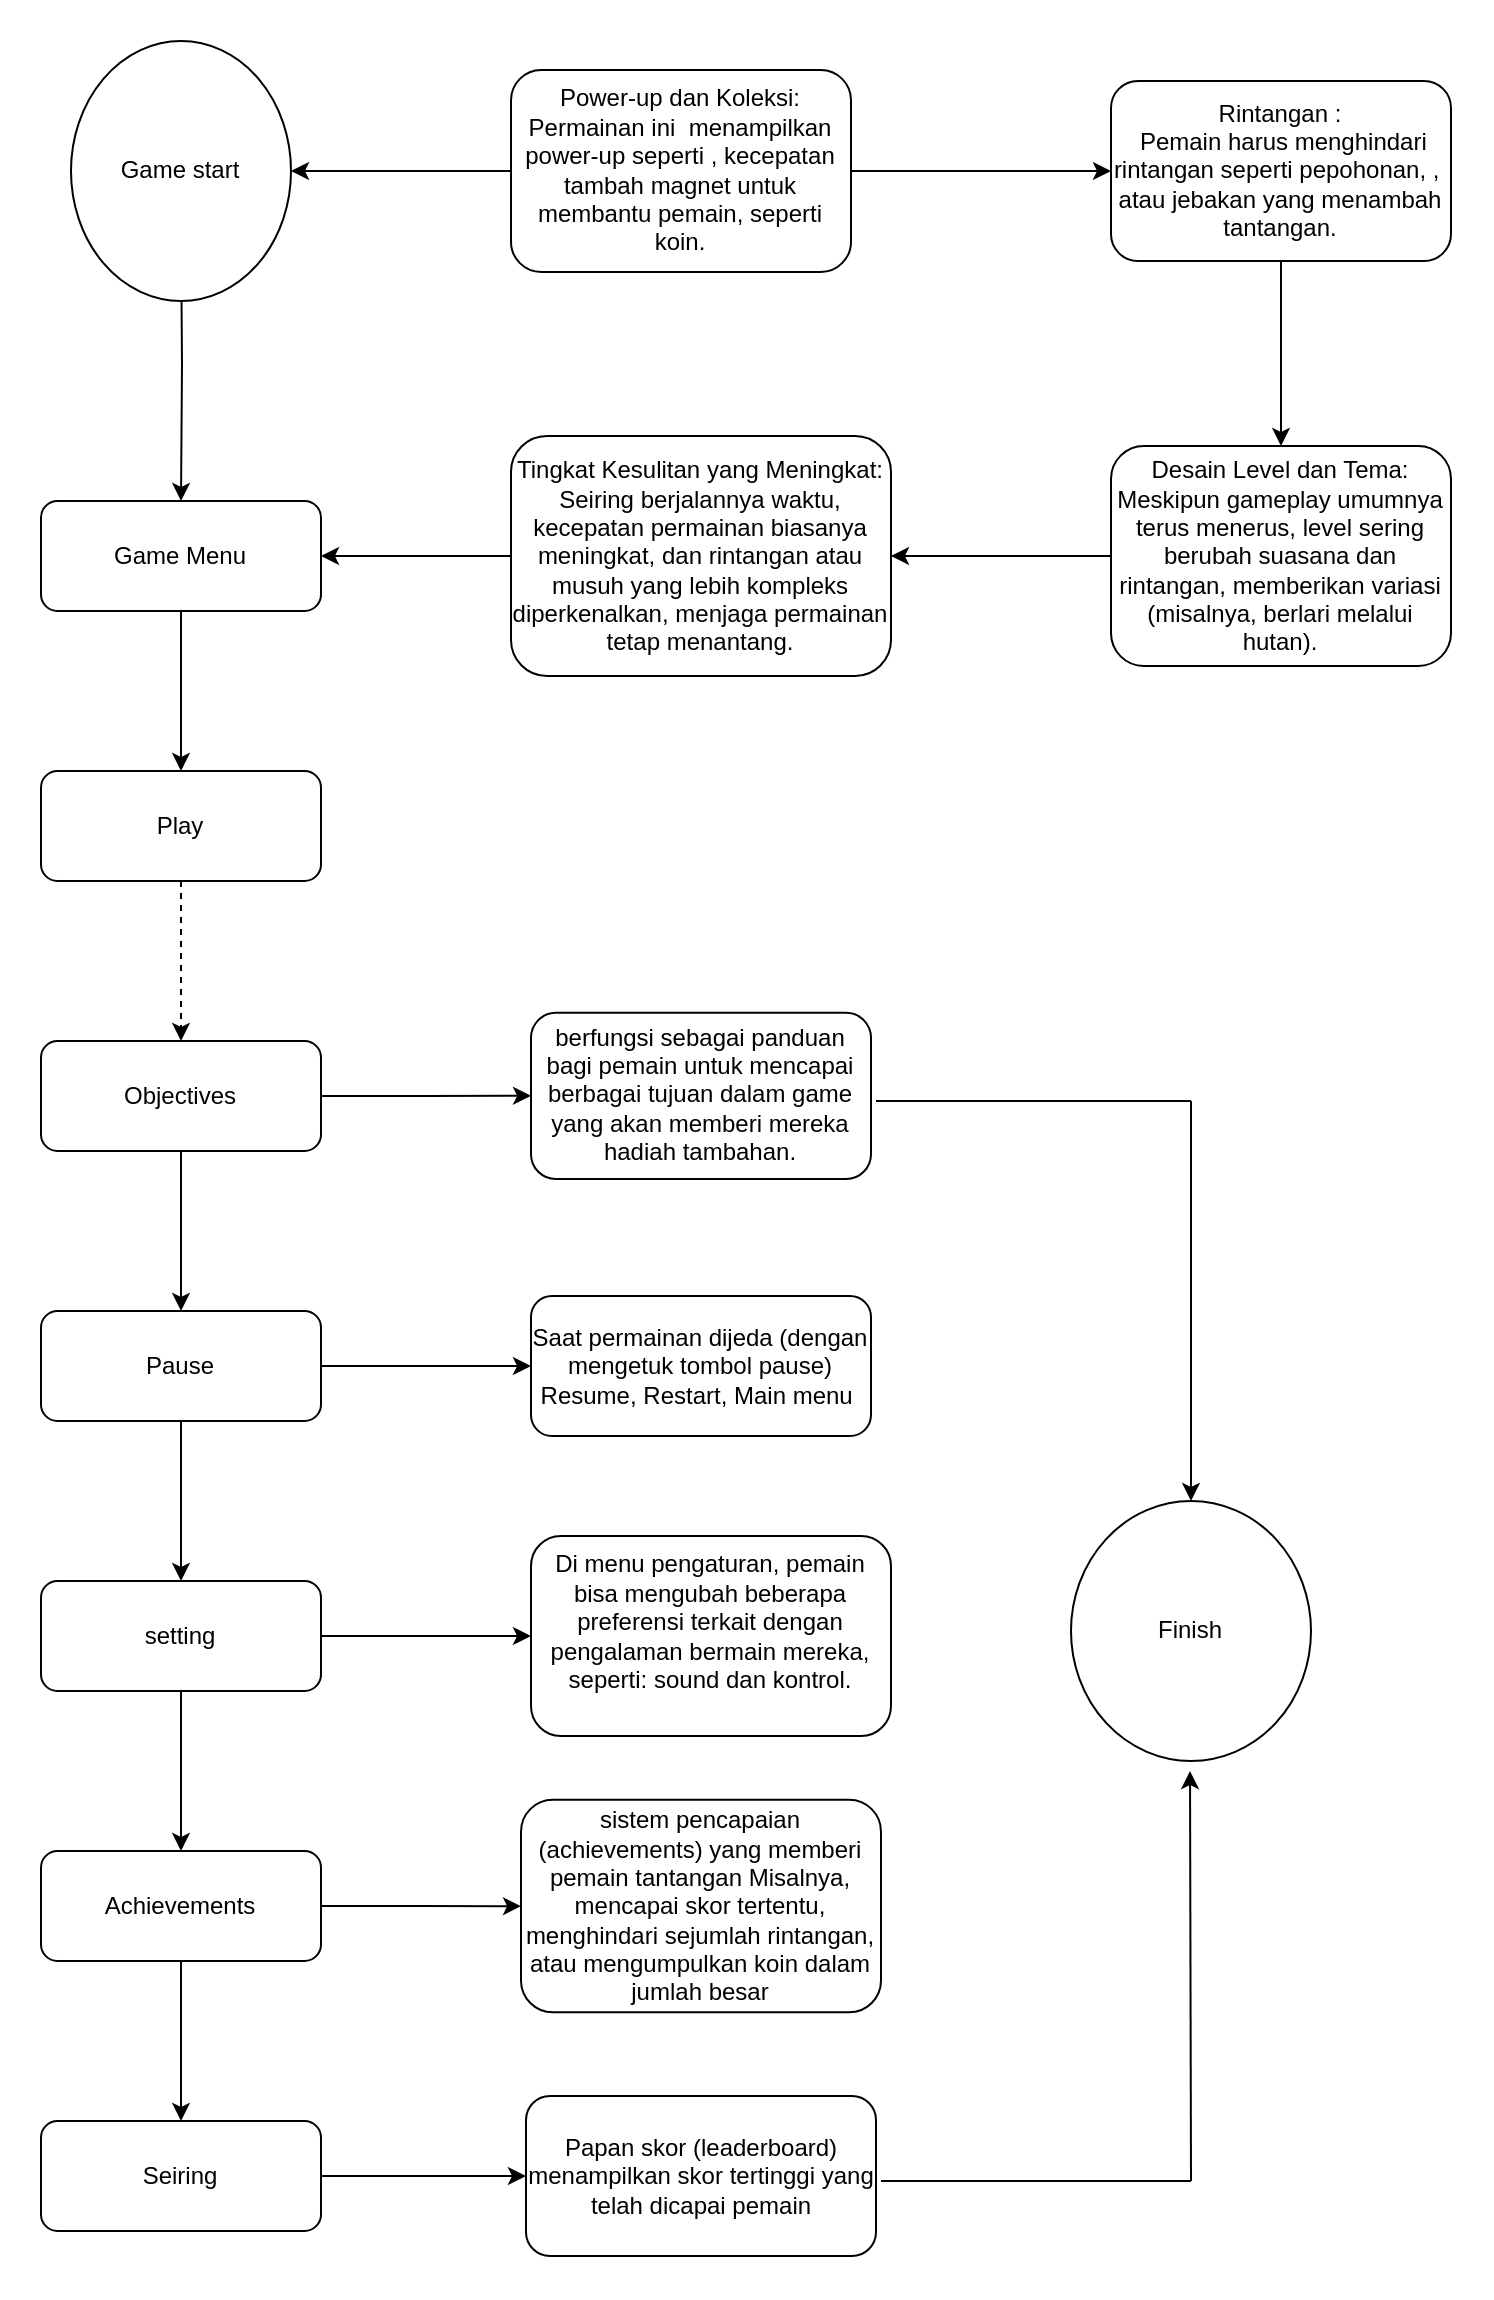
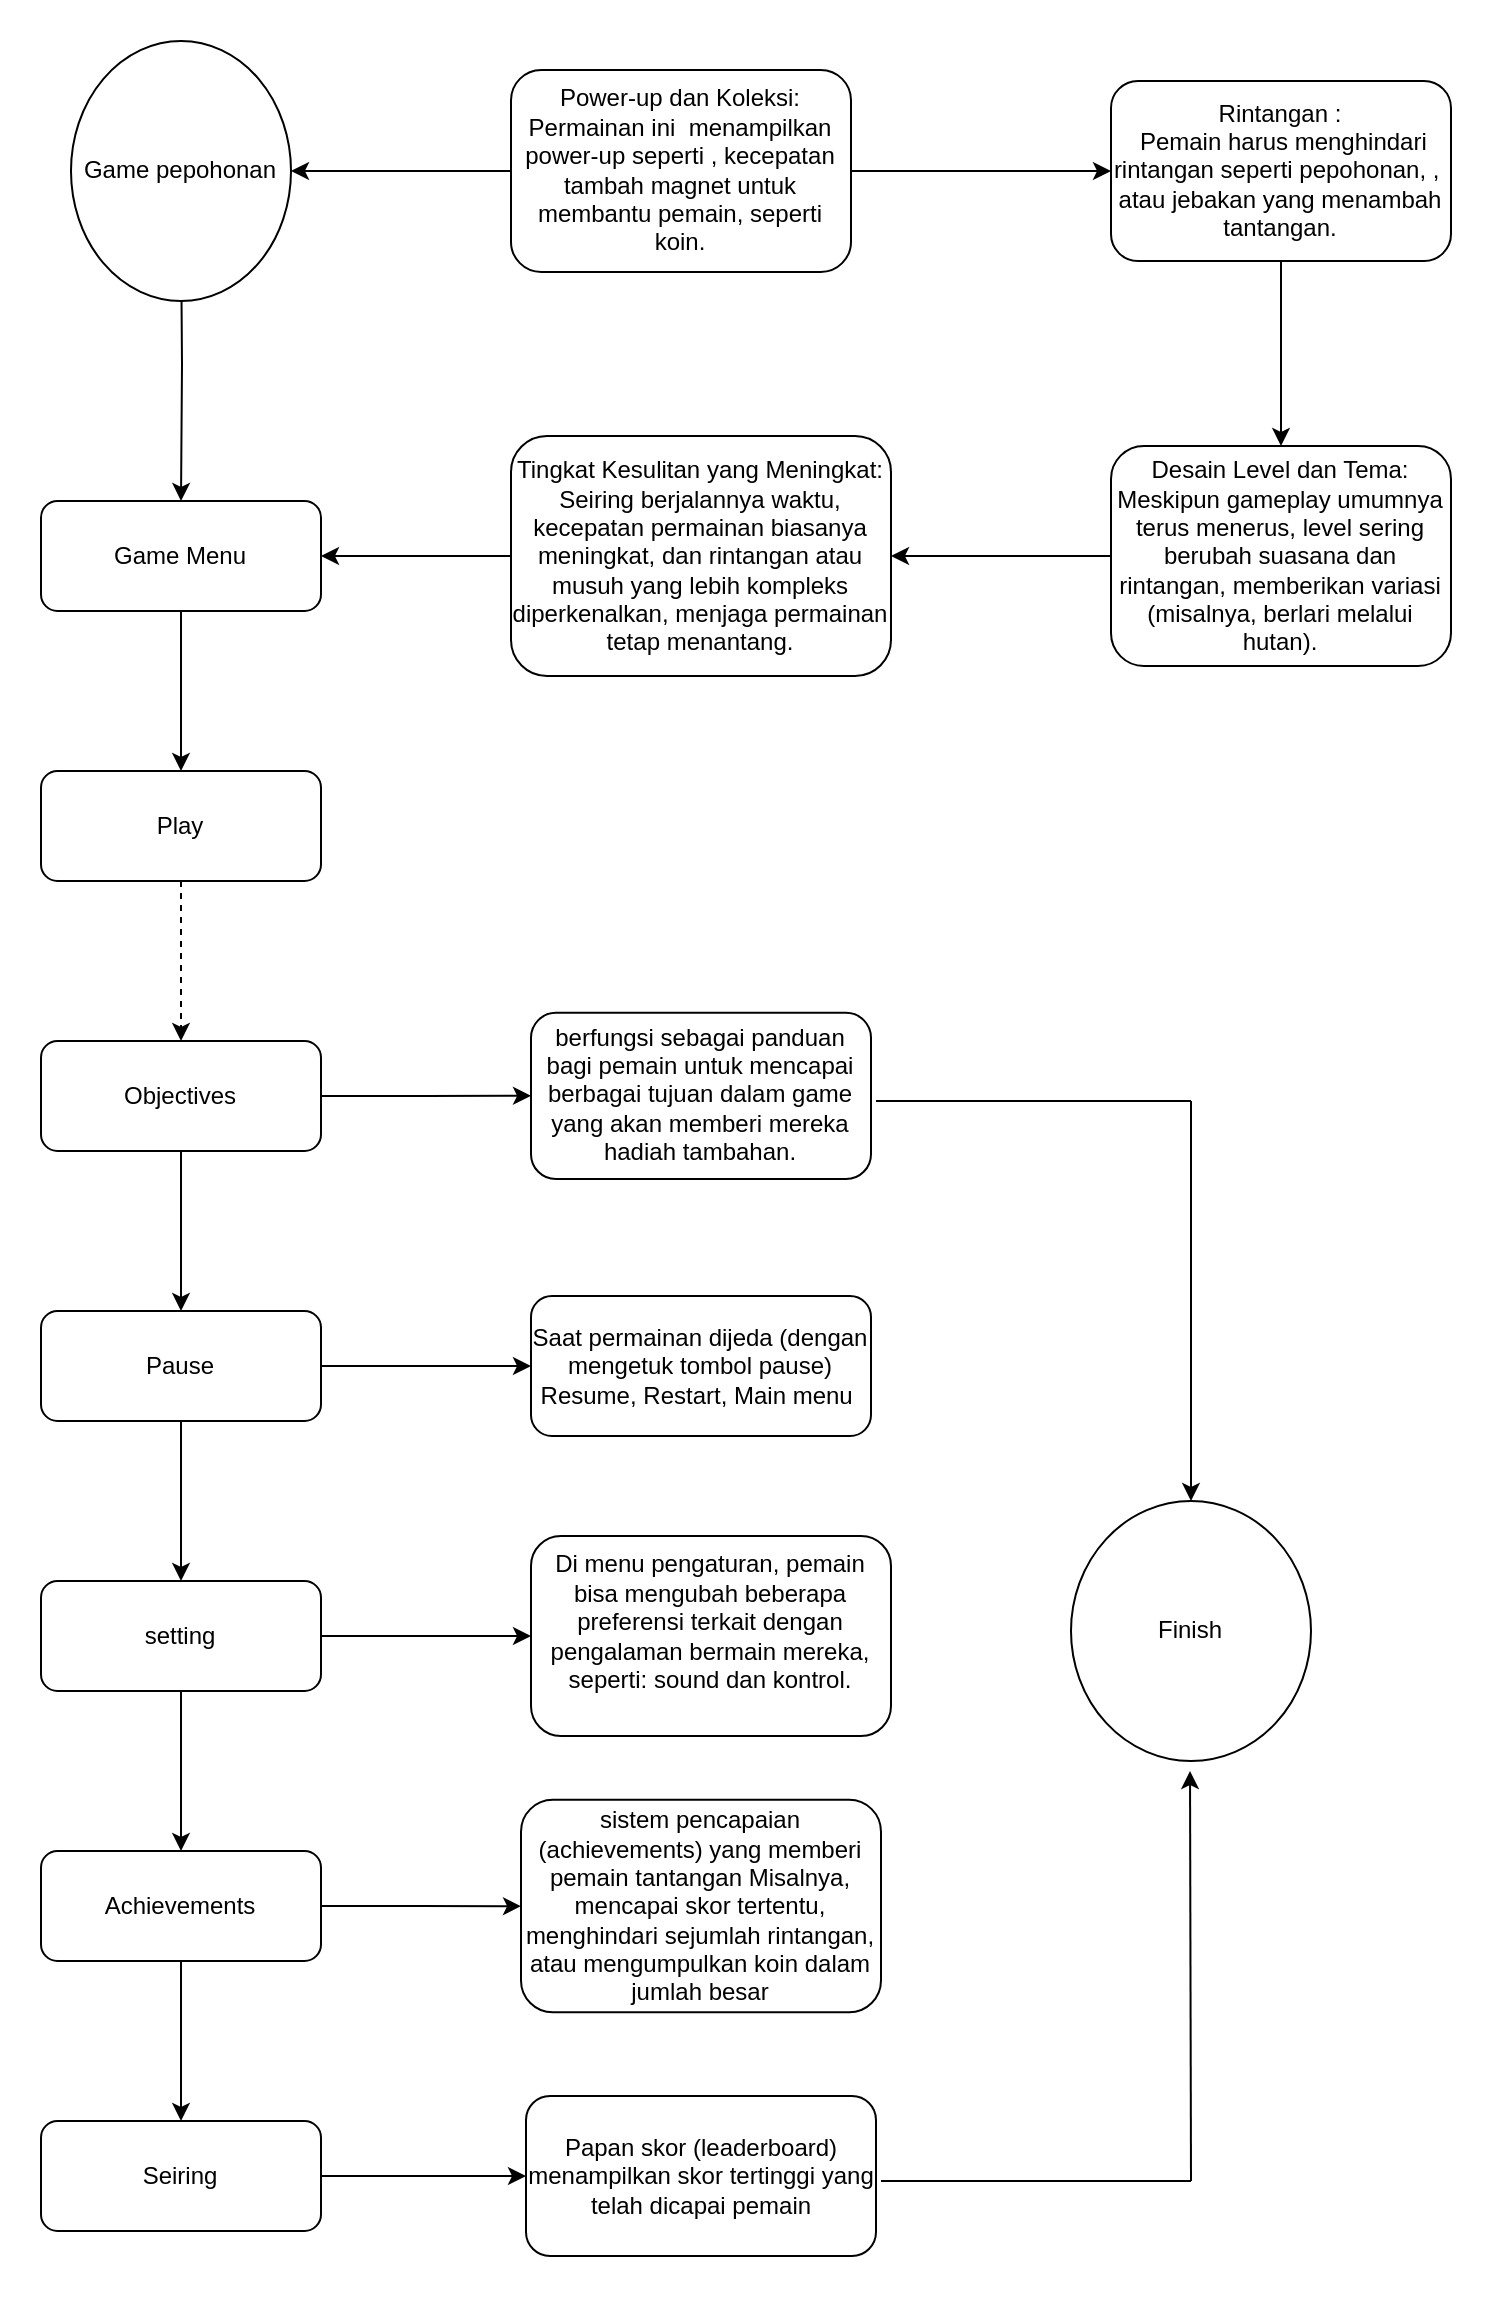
node "Game start": label "Game start" -> "Game pepohonan"
